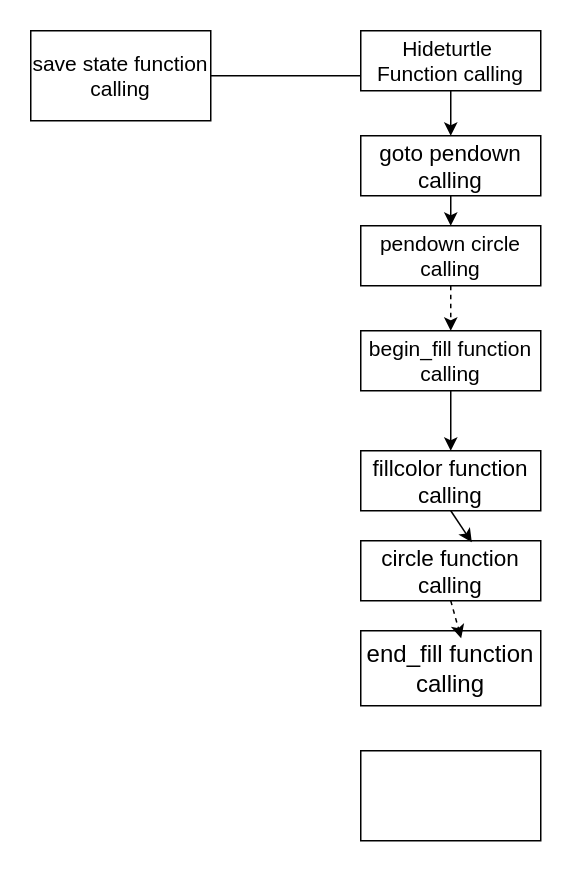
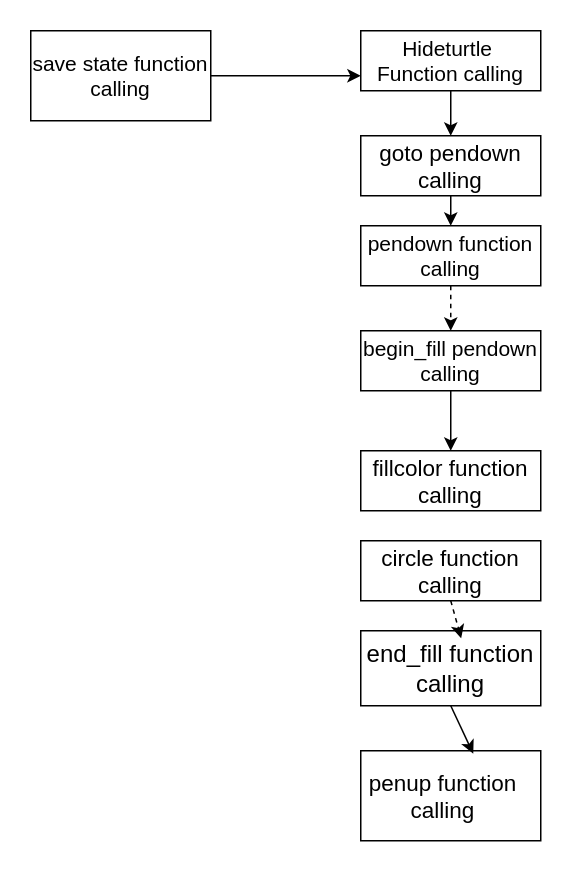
edge "Hideturtle Function calling" -- "save state function calling": arrowhead none -> classic
node "pendown circle calling": label "pendown circle calling" -> "pendown function calling"
node "begin_fill function calling": label "begin_fill function calling" -> "begin_fill pendown calling"
edge "fillcolor function calling" -> "circle function calling": removed
edge "end_fill function calling" -> "penup function calling": added
node "penup function calling": added
